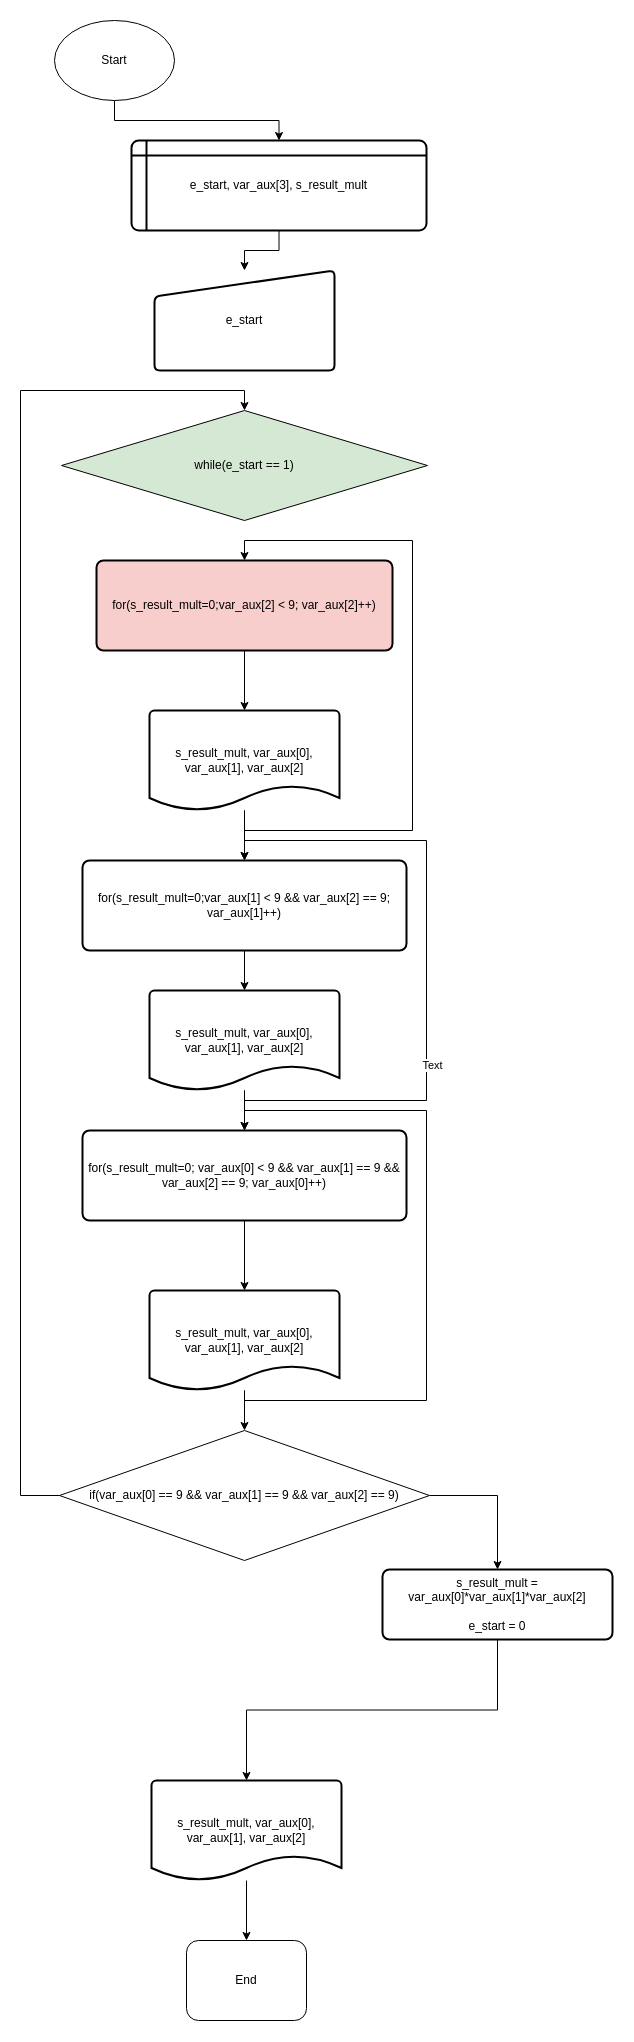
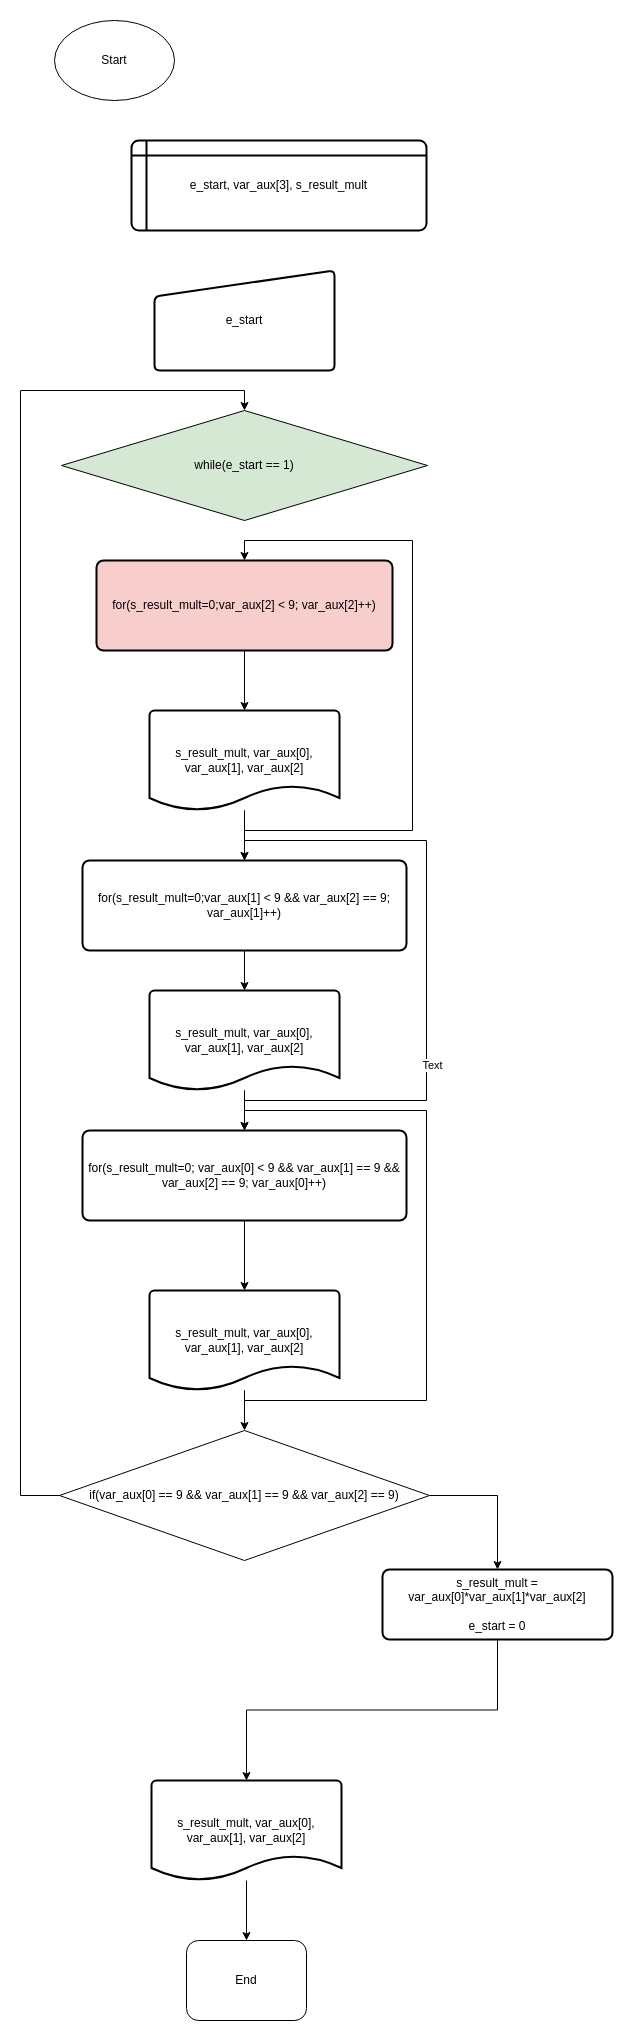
edge "Start" -> "e_start, var_aux[3], s_result_mult": removed
edge "e_start, var_aux[3], s_result_mult" -> "e_start": removed
